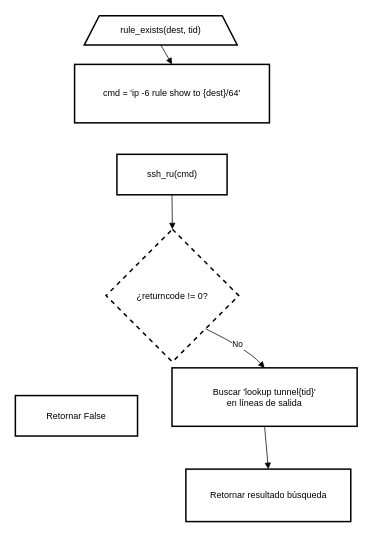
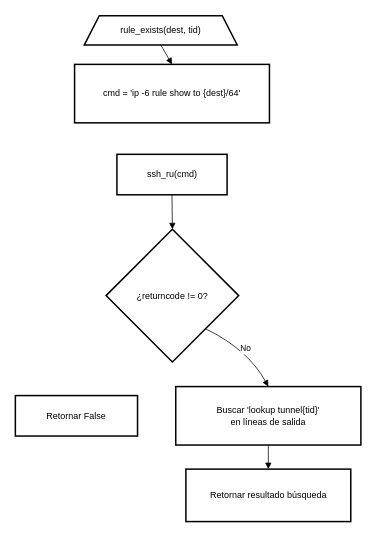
node "¿returncode != 0?": style dashed -> solid
node "Buscar 'lookup tunnel{tid}' en líneas de salida": moved (265, 397) -> (269, 416)
